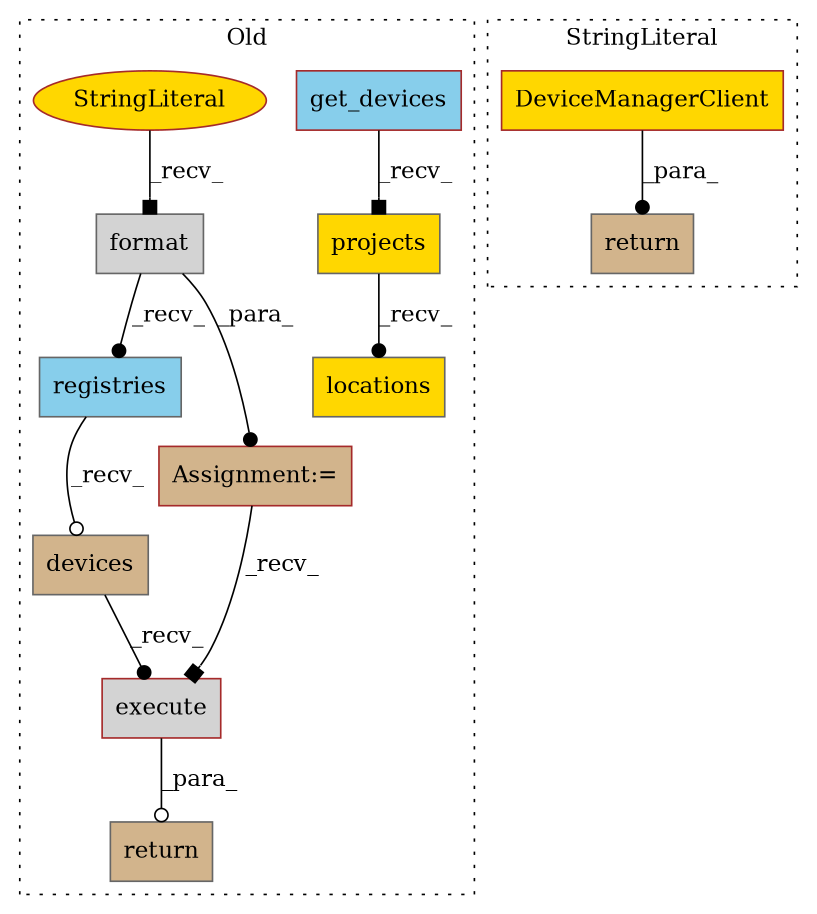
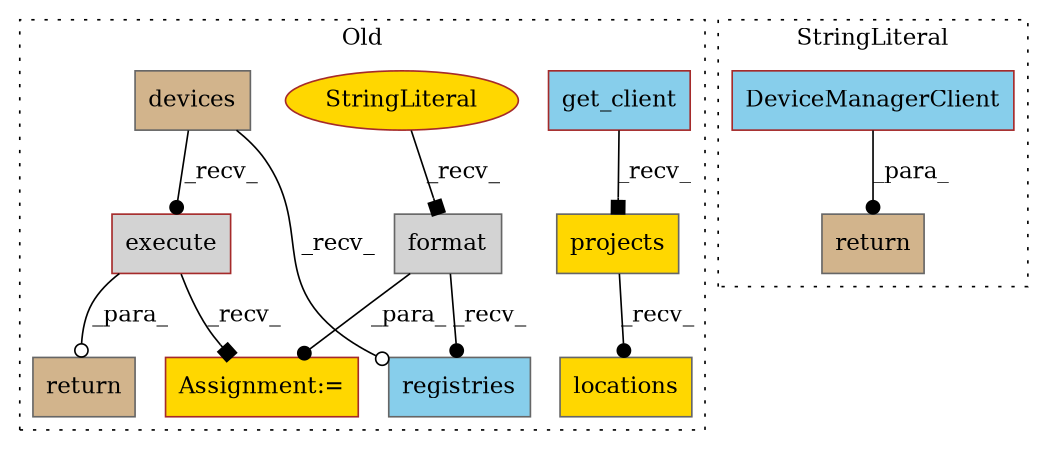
node "get_devices": label "get_devices" -> "get_client"
node "DeviceManagerClient": fillcolor gold -> skyblue
edge "registries" -> "devices": reversed
node "Assignment:=": fillcolor tan -> gold
edge "Assignment:=" -> "execute": reversed
